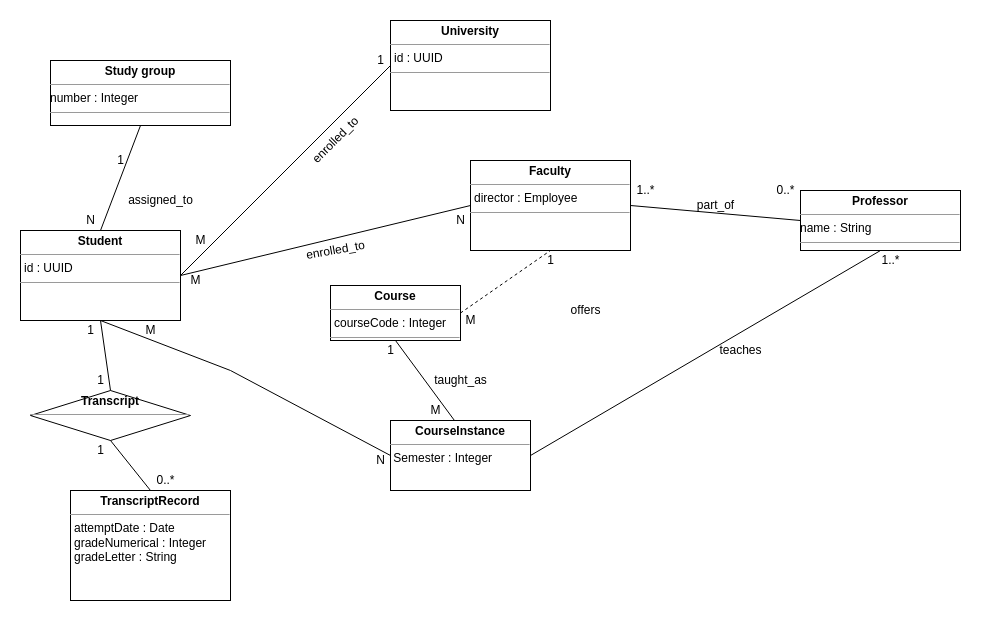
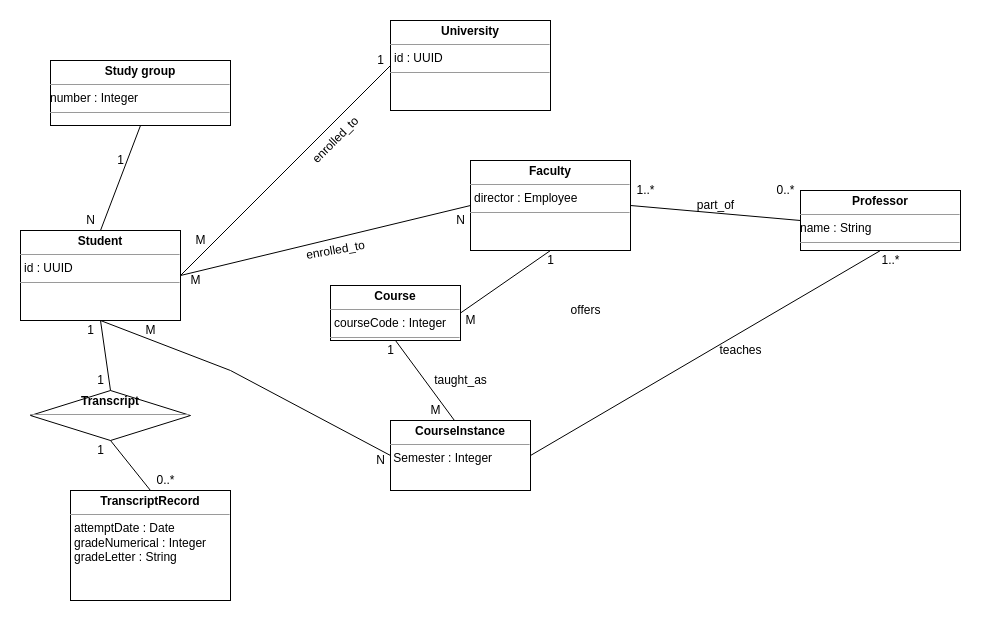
node "assigned_to": removed
edge "Faculty director : Employee" -- "Course courseCode : Integer": style dashed -> solid
